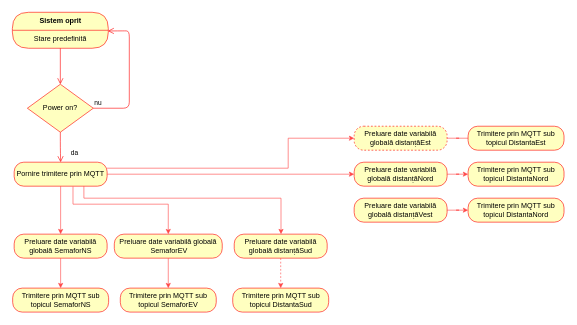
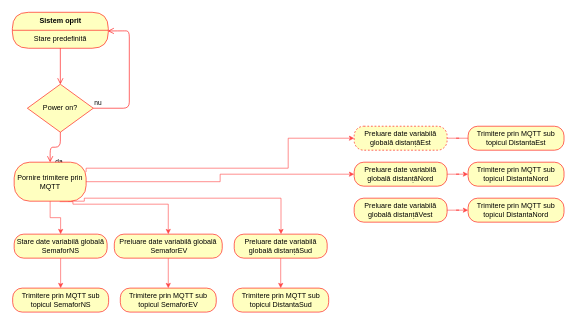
node "Pornire trimitere prin MQTT": size 93x24 -> 72x39
node "Preluare date variabilă globală SemaforNS": label "Preluare date variabilă globală SemaforNS" -> "Stare date variabilă globală SemaforNS"
edge "Preluare date variabilă globală distanțăSud" -> "Trimitere prin MQTT sub topicul DistantaSud": style dashed -> solid
